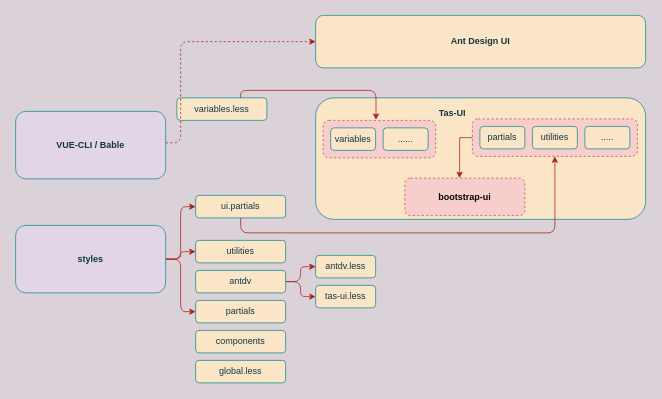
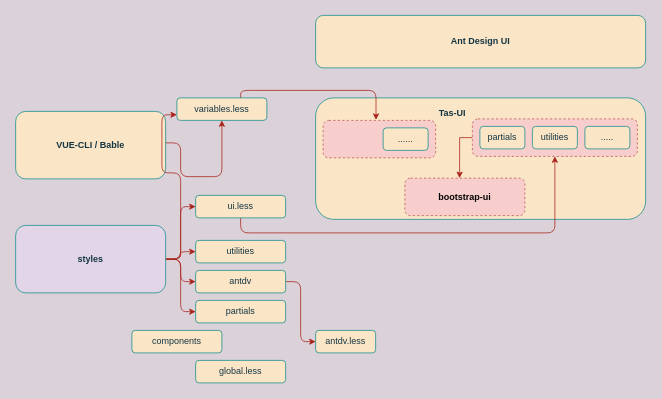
edge "VUE-CLI / Bable" -> "Ant Design UI": removed
node "variables": removed
node "VUE-CLI / Bable": fillcolor #e1d5e7 -> #fae5c7
edge "styles" -> "variables.less": added
edge "VUE-CLI / Bable" -> "variables.less": added
node "ui.partials": label "ui.partials" -> "ui.less"
node "antdv.less": moved (345, 267) -> (345, 342)
edge "styles" -> "antdv": added
edge "antdv" -> "tas-ui.less": removed
node "tas-ui.less": removed
node "components": moved (240, 342) -> (177, 342)
